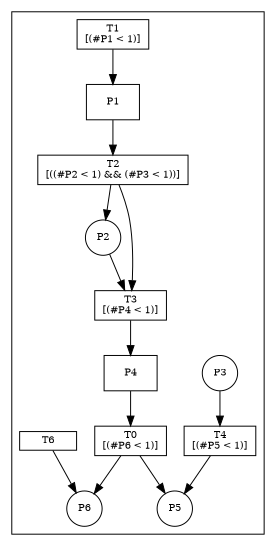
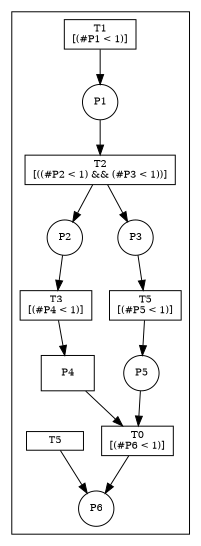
node "P1": shape box -> circle
edge "T2 [((#P2 < 1) && (#P3 < 1))]" -> "T3 [(#P4 < 1)]": now "T2 [((#P2 < 1) && (#P3 < 1))]" -> "P3"
node "T6": label "T6" -> "T5"
node "T4 [(#P5 < 1)]": label "T4 [(#P5 < 1)]" -> "T5 [(#P5 < 1)]"
edge "T0 [(#P6 < 1)]" -> "P5": reversed
